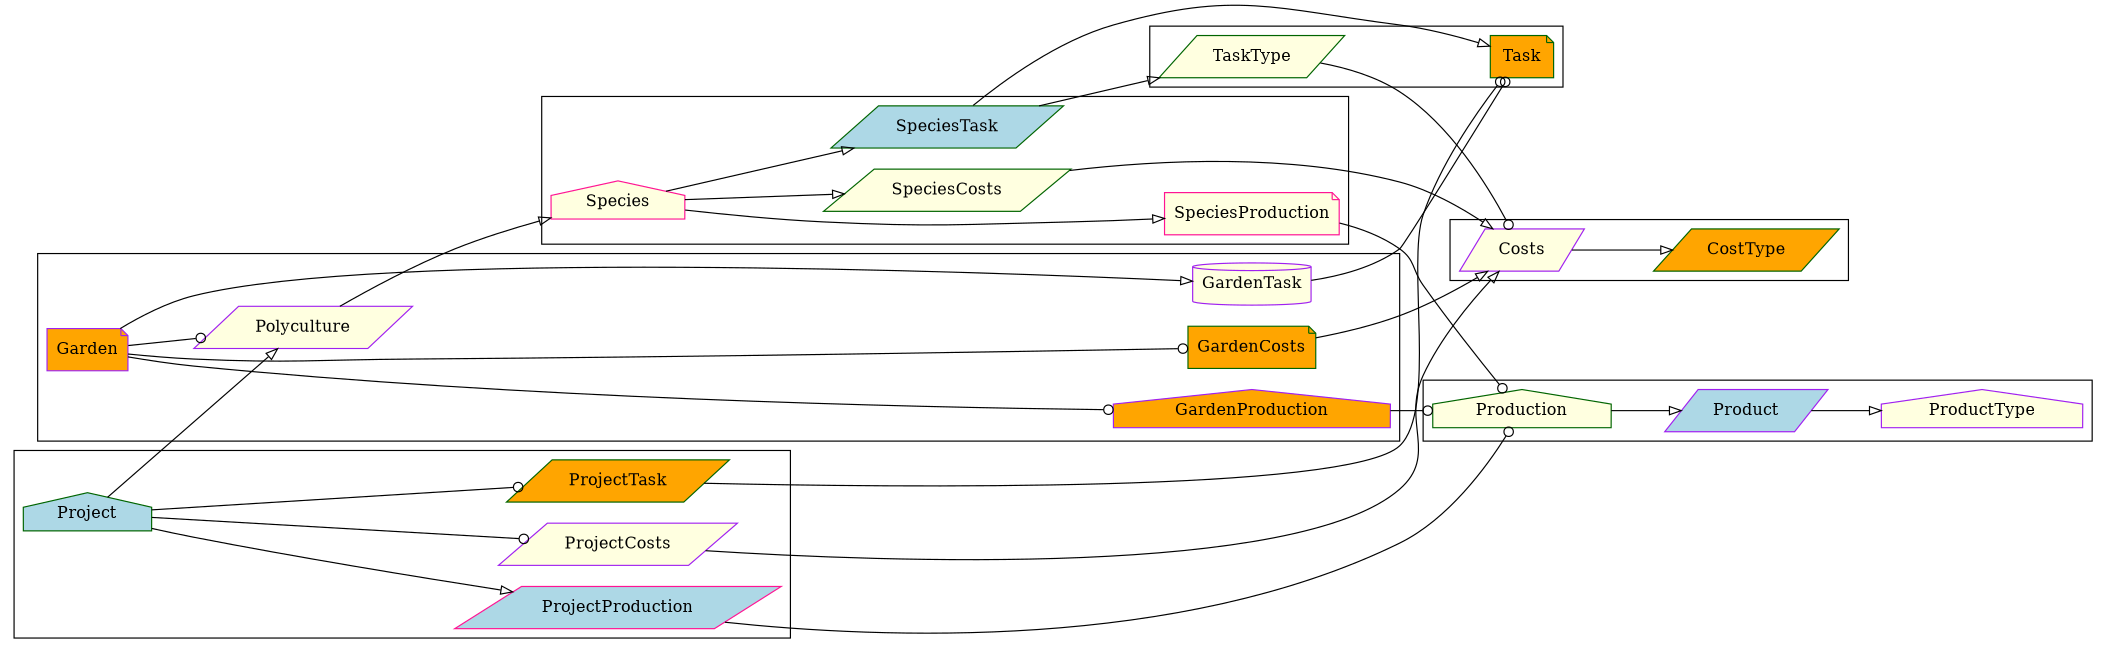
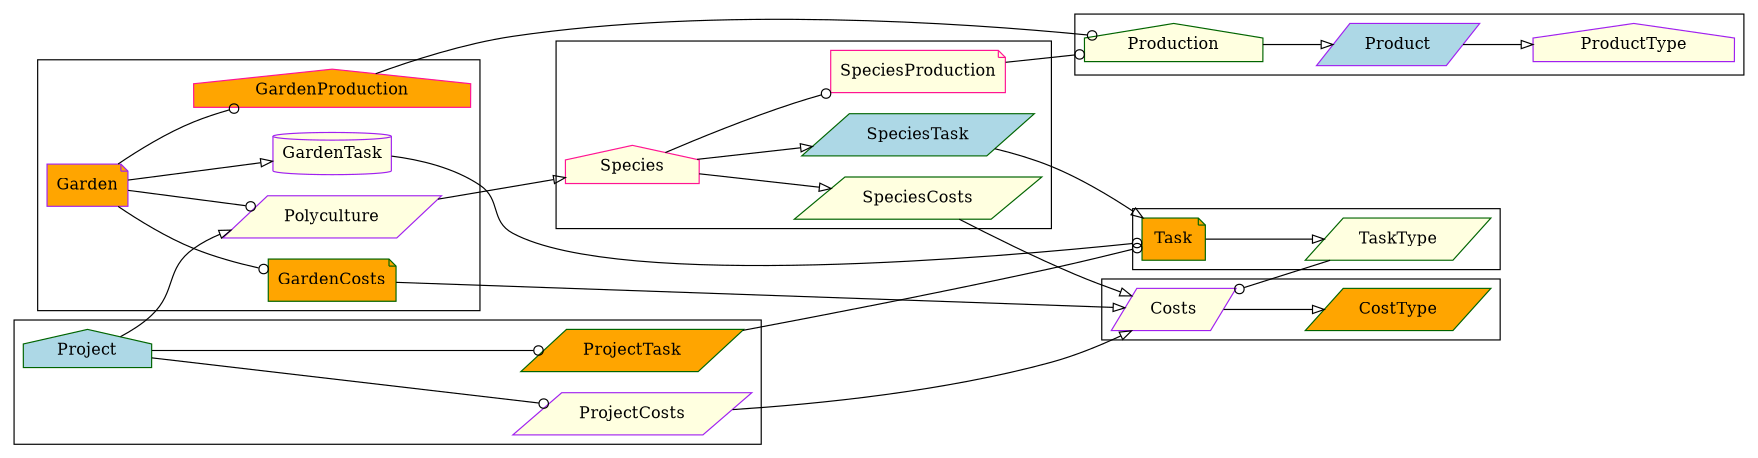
edge "SpeciesTask" -> "TaskType": now "Task" -> "TaskType"
edge "Species" -> "SpeciesProduction": arrowhead onormal -> odot
node "GardenProduction": color purple -> deeppink
node "ProjectProduction": removed
